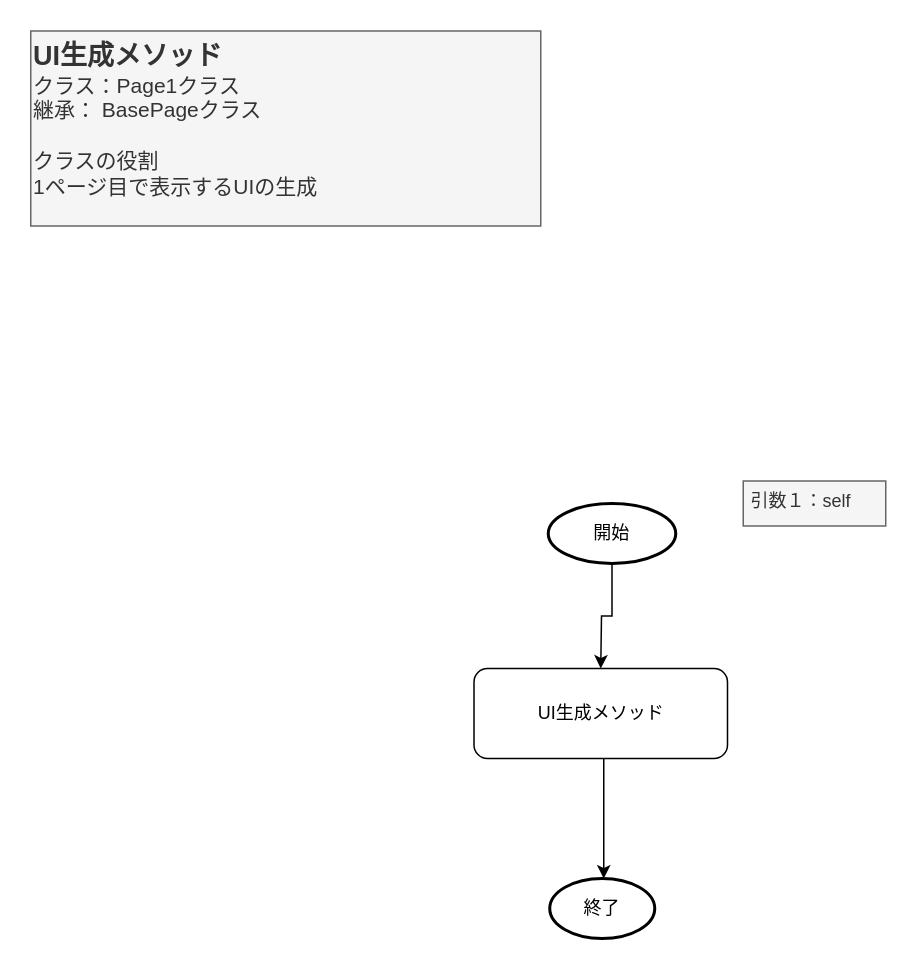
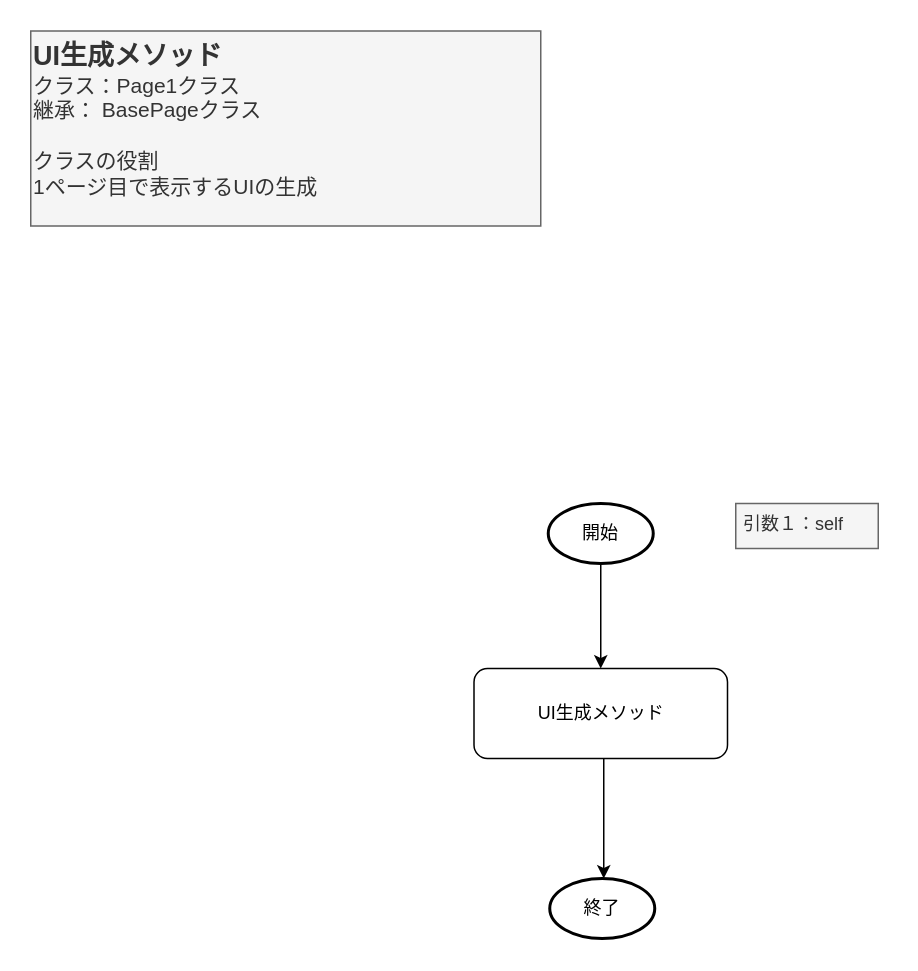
node "引数１：self": moved (815, 503) -> (807, 526)
node "開始": size 128x60 -> 105x60
